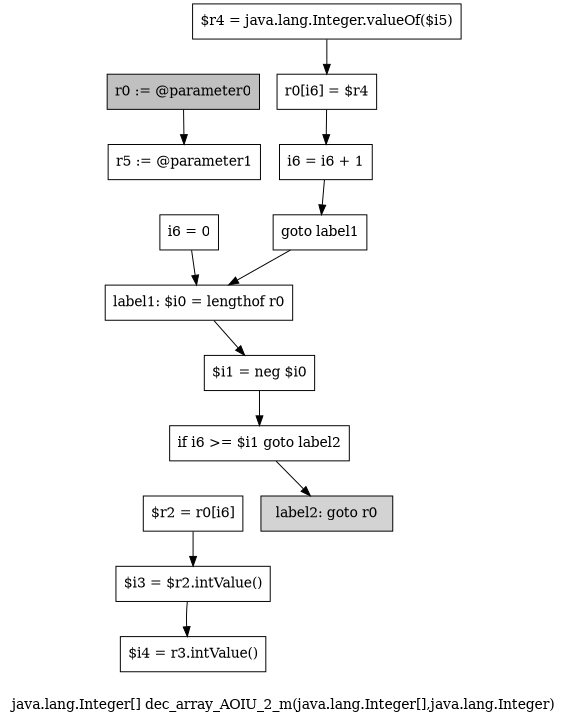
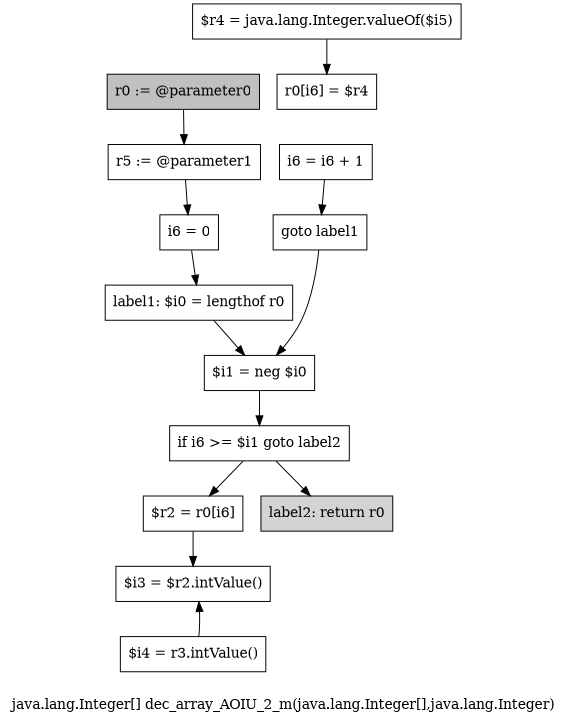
edge "r0[i6] = $r4" -> "i6 = i6 + 1": removed
edge "r5 := @parameter1" -> "i6 = 0": added
edge "goto label1" -> "label1: $i0 = lengthof r0": now "goto label1" -> "$i1 = neg $i0"
edge "if i6 >= $i1 goto label2" -> "$r2 = r0[i6]": added
node "label2: goto r0": label "label2: goto r0" -> "label2: return r0"
edge "$i3 = $r2.intValue()" -> "$i4 = r3.intValue()": reversed
